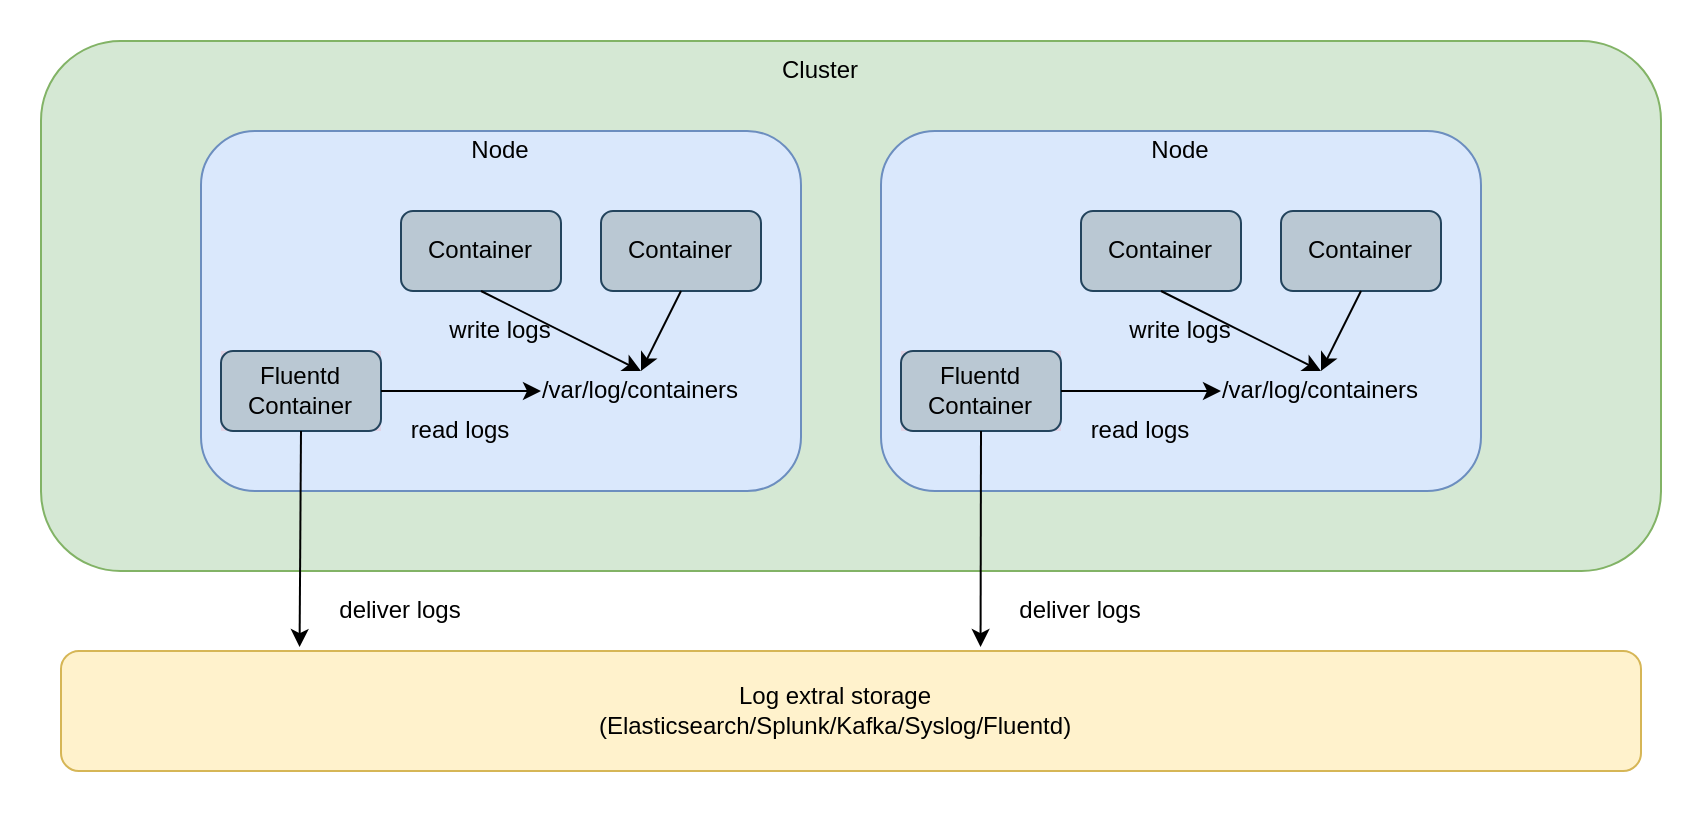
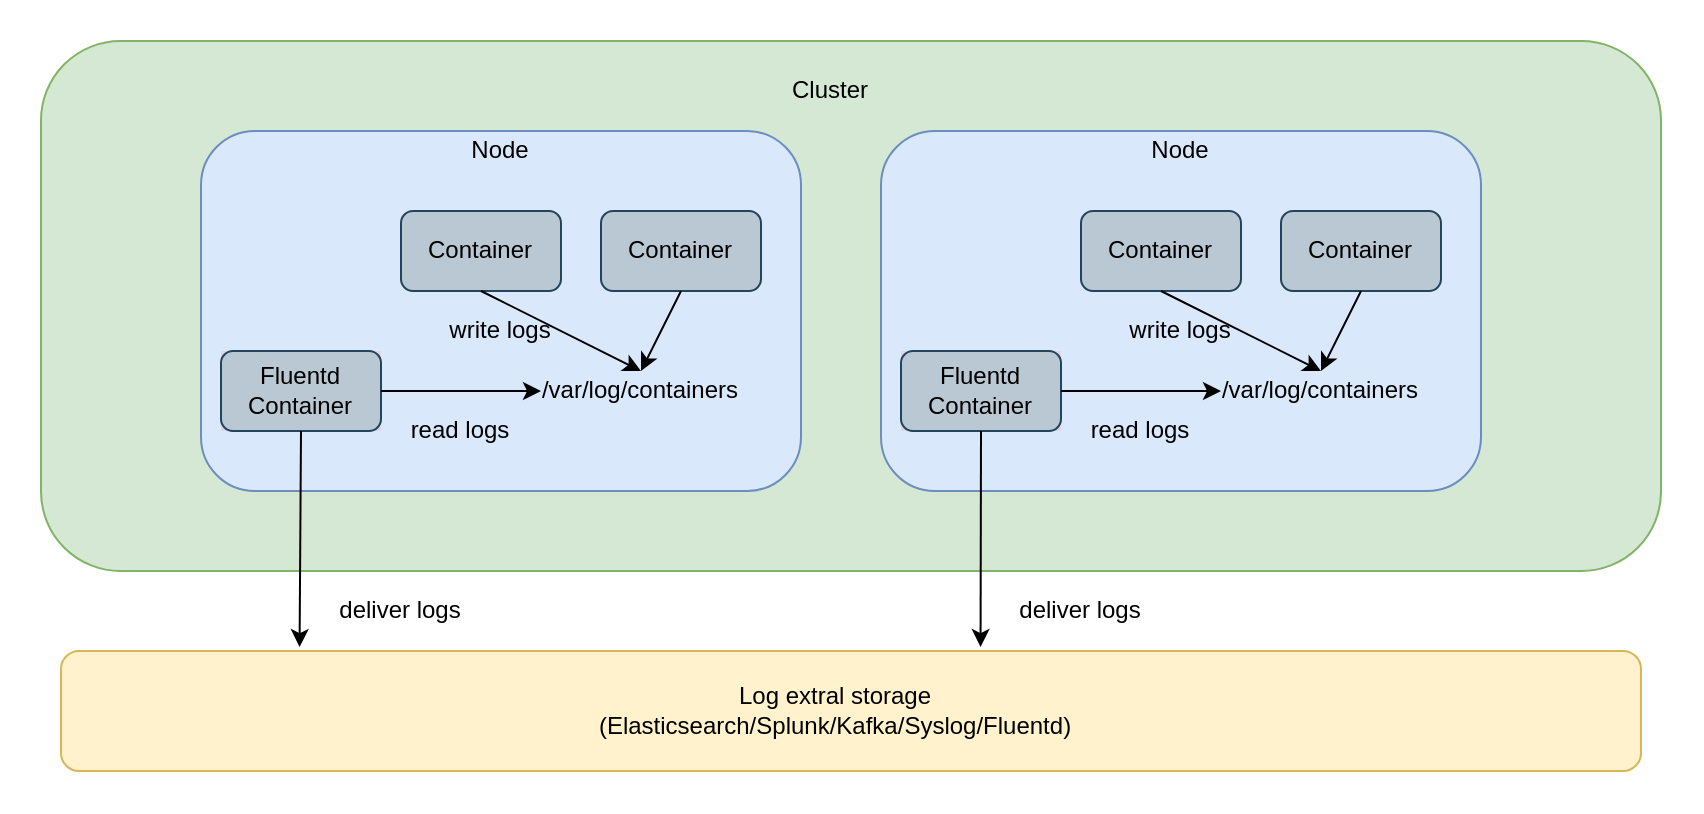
node "Cluster": moved (821, 71) -> (831, 91)
